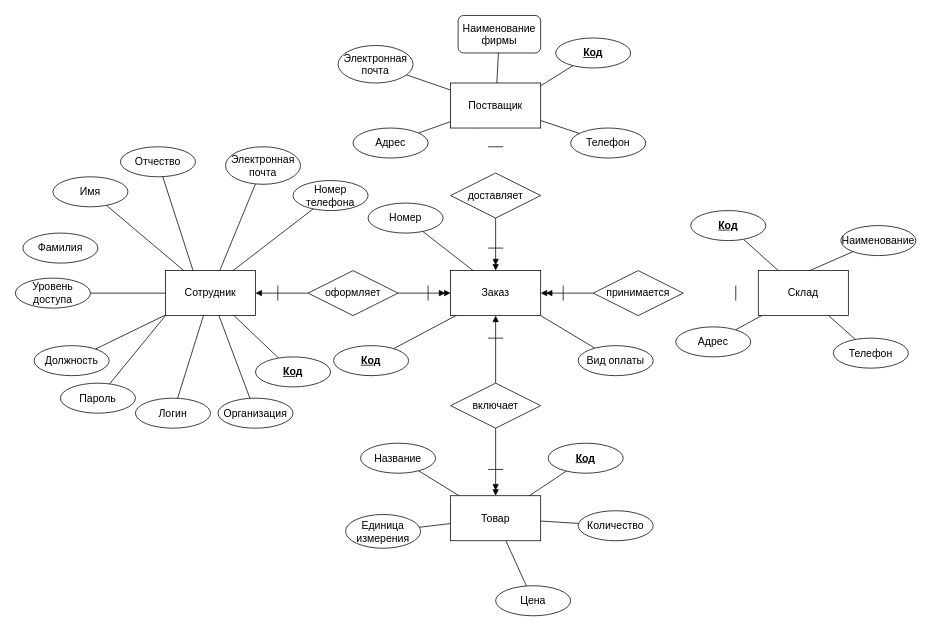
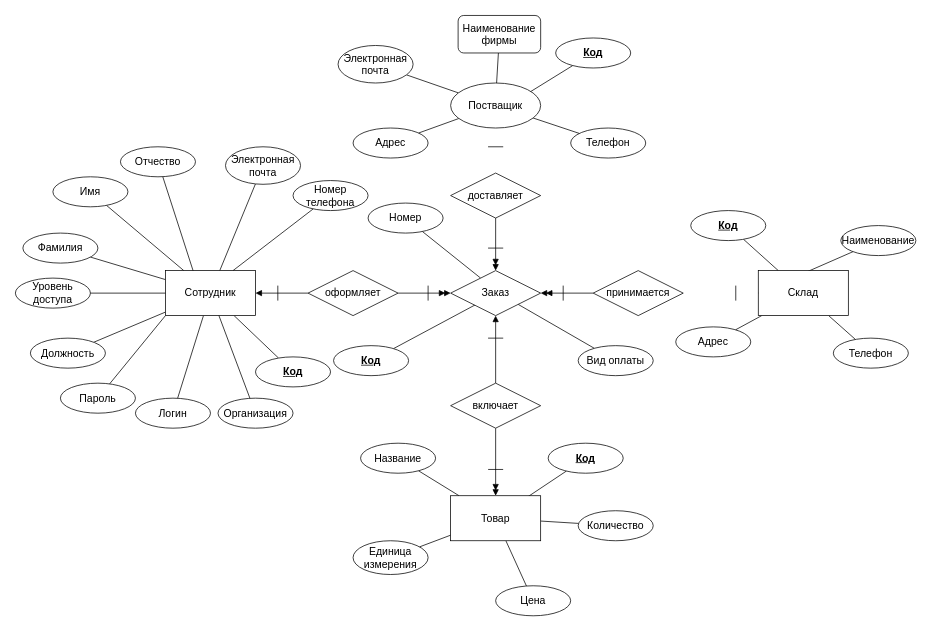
node "Постващик": shape rectangle -> ellipse
edge "Фамилия" -- "Сотрудник": added
node "Заказ": shape rectangle -> diamond
node "Должность": moved (72, 360) -> (68, 353)
node "Единица измерения": moved (383, 531) -> (390, 557)
